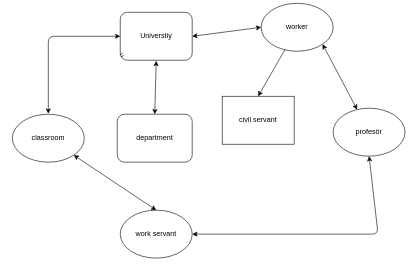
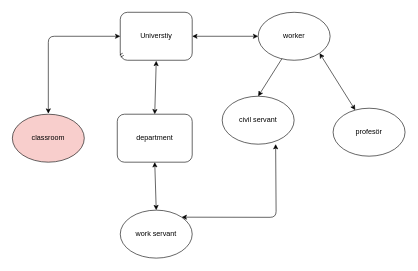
node "worker": moved (297, 27) -> (294, 36)
node "civil servant": shape rectangle -> ellipse
node "classroom": fillcolor #ffffff -> #f8cecc
edge "classroom" -- "work servant": now "department" -- "work servant"
edge "profesör" -- "work servant": removed
edge "civil servant" -- "work servant": added
